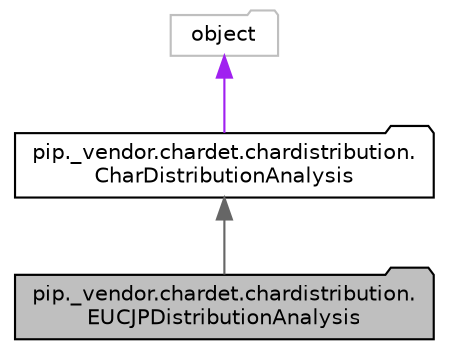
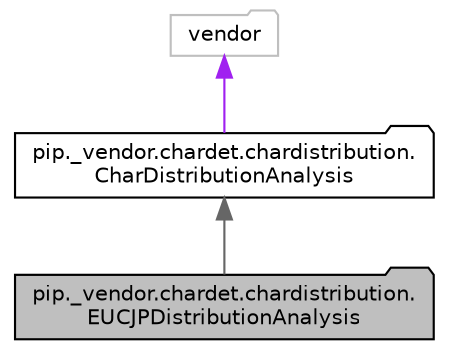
node "object": label "object" -> "vendor"
